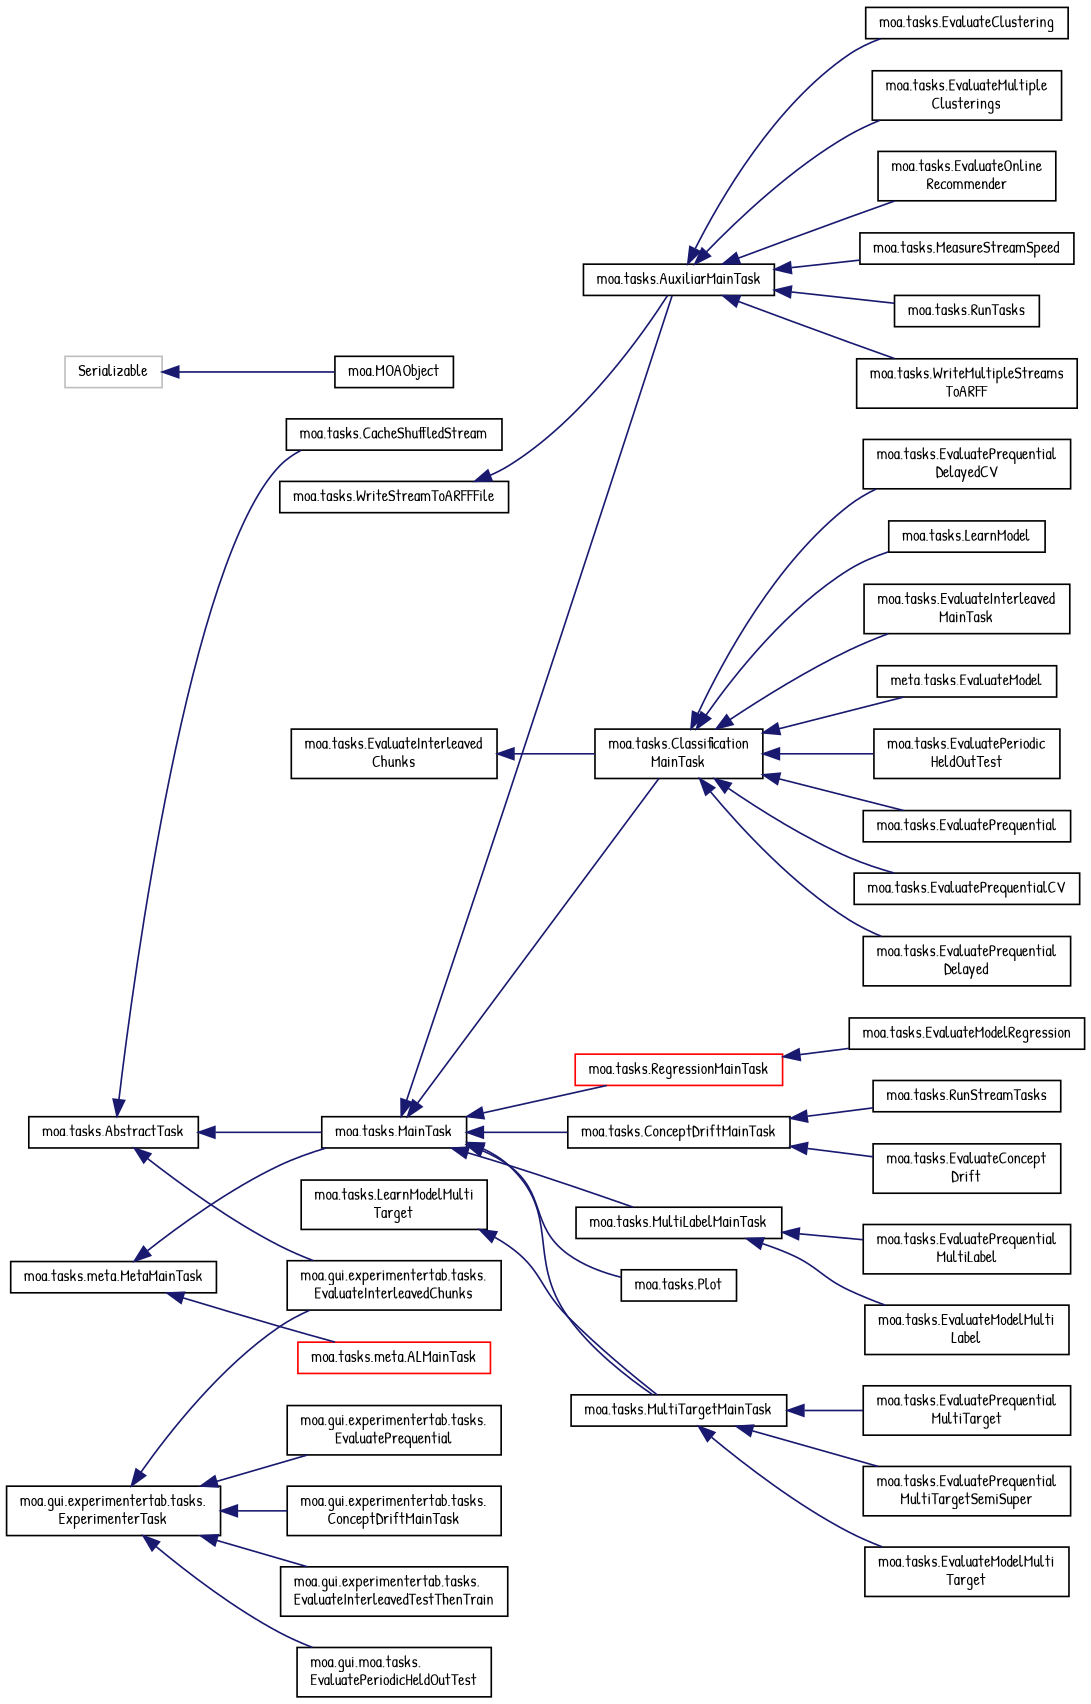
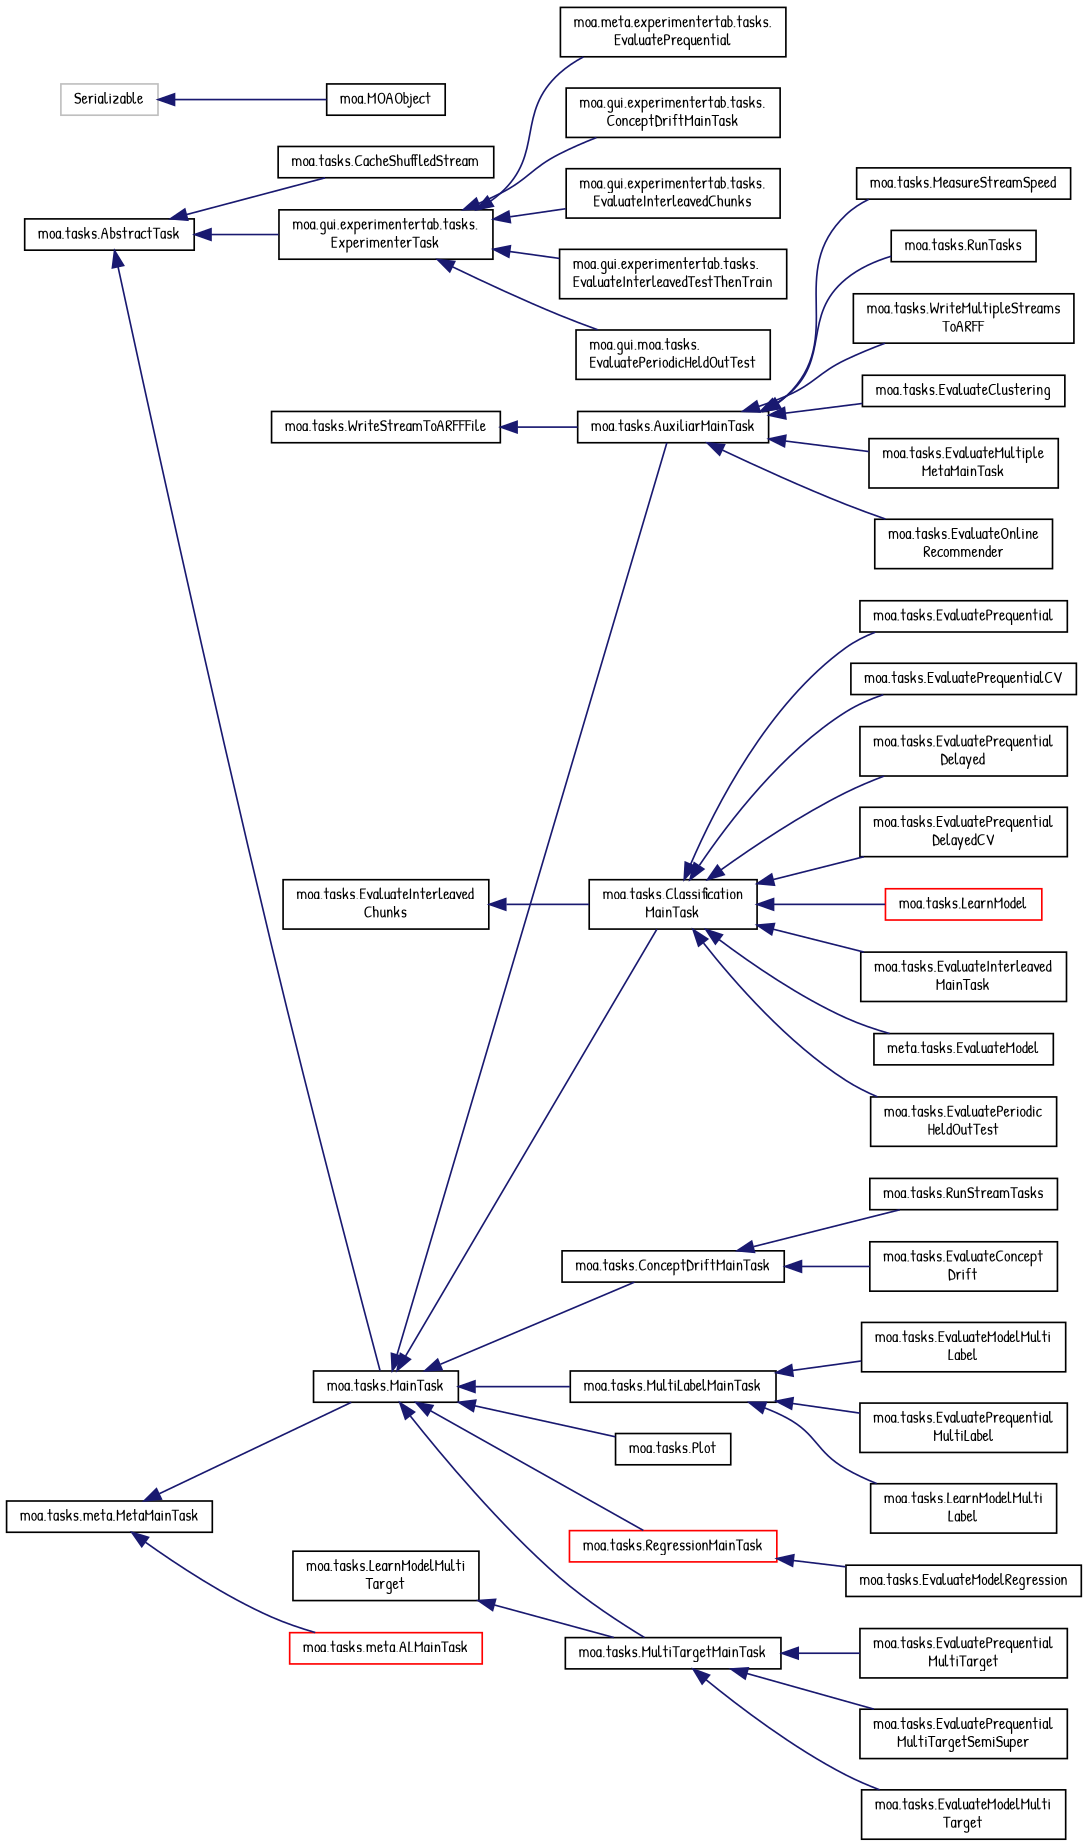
node "moa.tasks.EvaluateMultiple Clusterings": label "moa.tasks.EvaluateMultiple Clusterings" -> "moa.tasks.EvaluateMultiple MetaMainTask"
node "moa.tasks.LearnModel": color black -> red
edge "moa.gui.experimentertab.tasks. EvaluateInterleavedChunks" -> "moa.tasks.AbstractTask": now "moa.gui.experimentertab.tasks. ExperimenterTask" -> "moa.tasks.AbstractTask"
node "moa.gui.experimentertab.tasks. EvaluatePrequential": label "moa.gui.experimentertab.tasks. EvaluatePrequential" -> "moa.meta.experimentertab.tasks. EvaluatePrequential"
node "moa.tasks.LearnModelMulti Label": added
